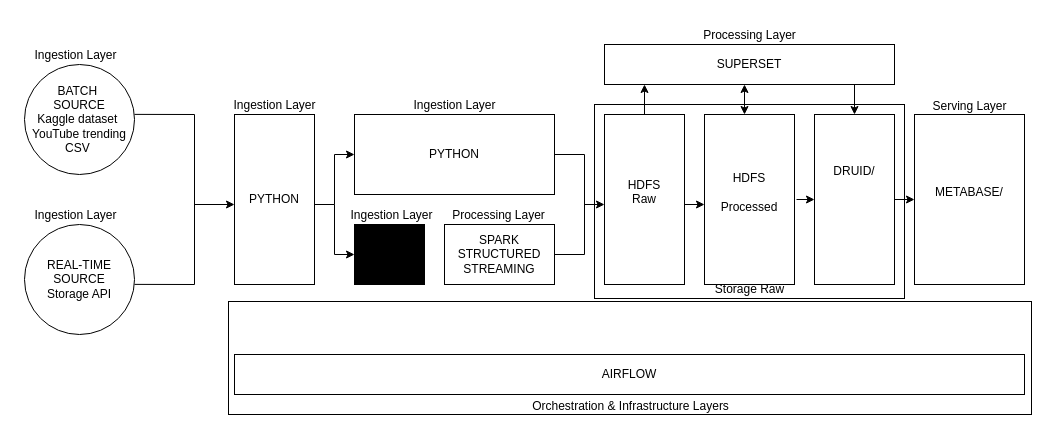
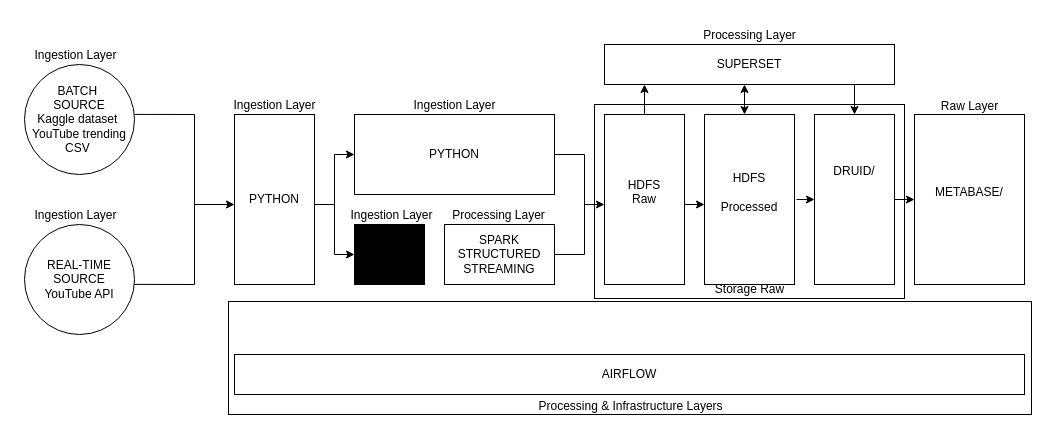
node "Serving Layer": label "Serving Layer" -> "Raw Layer"
node "REAL-TIME SOURCE Storage API": label "REAL-TIME SOURCE Storage API" -> "REAL-TIME SOURCE YouTube API"
node "Orchestration & Infrastructure Layers": label "Orchestration & Infrastructure Layers" -> "Processing & Infrastructure Layers"
